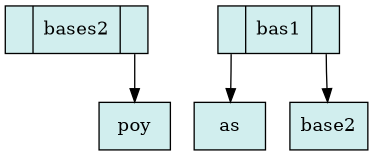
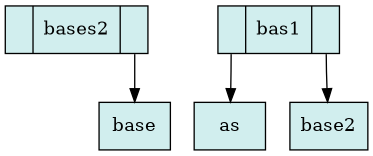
node "poy": label "poy" -> "base"
